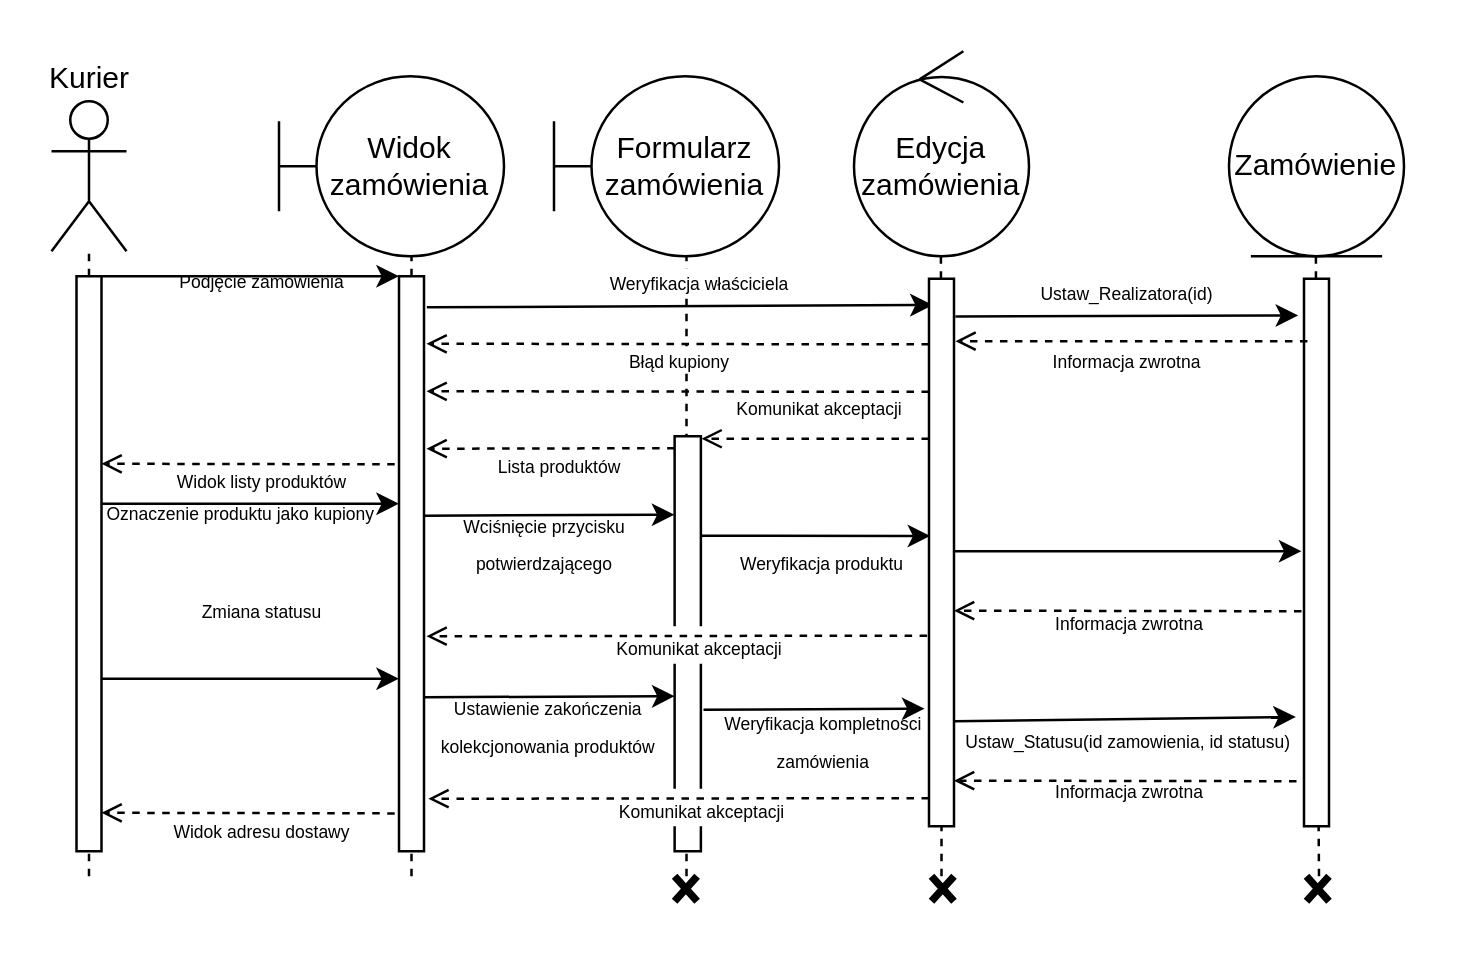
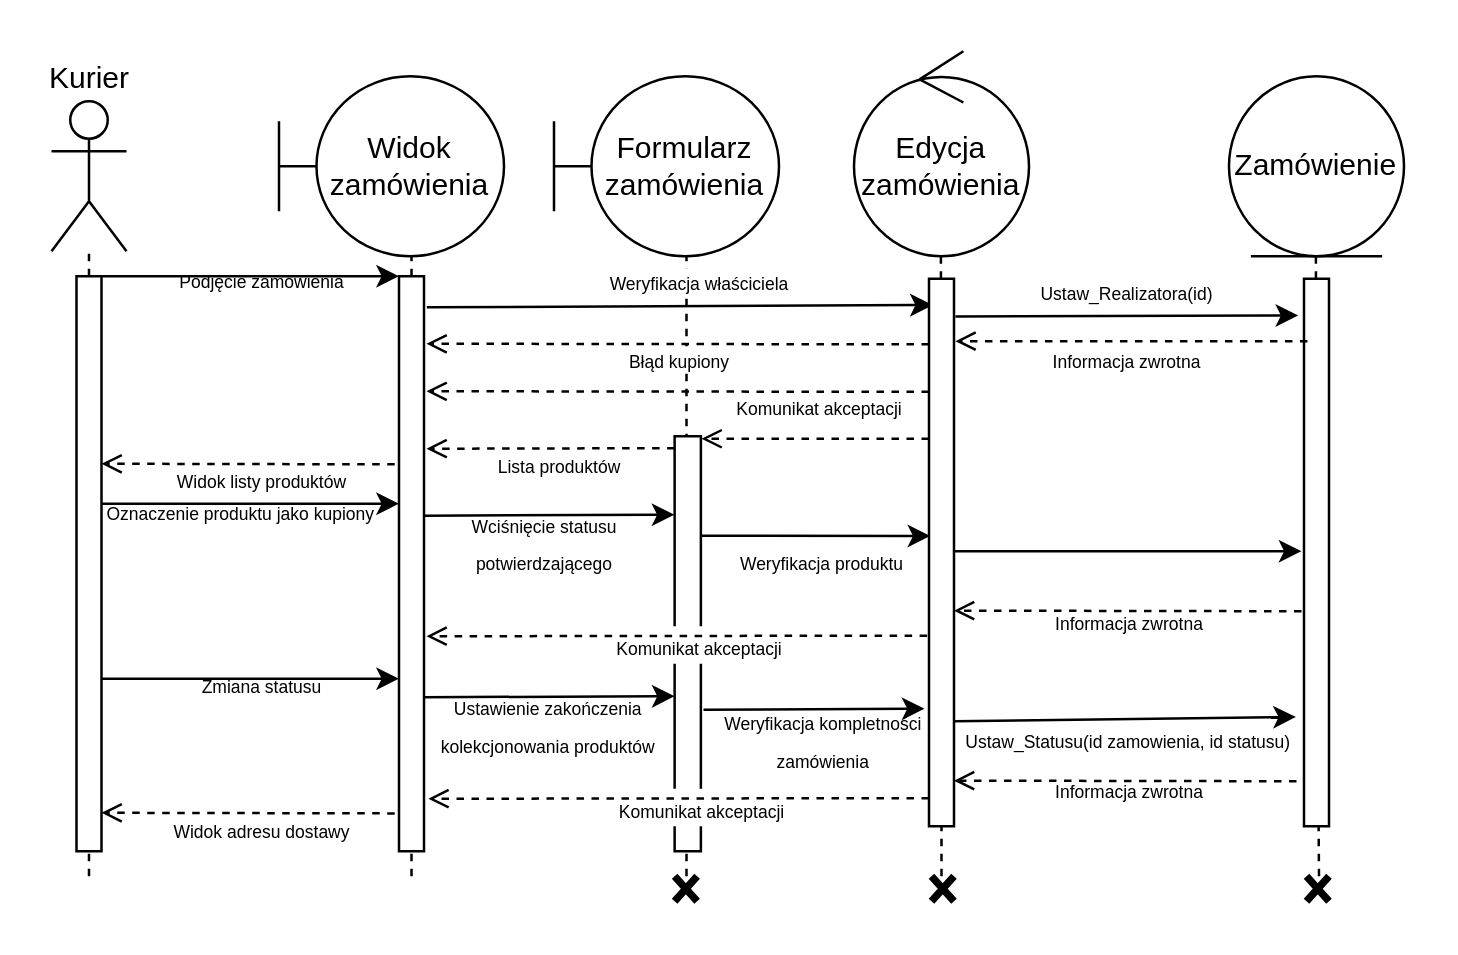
node "Wciśnięcie przycisku potwierdzającego": label "Wciśnięcie przycisku potwierdzającego" -> "Wciśnięcie statusu potwierdzającego"
node "Zmiana statusu": moved (263, 609) -> (263, 684)
